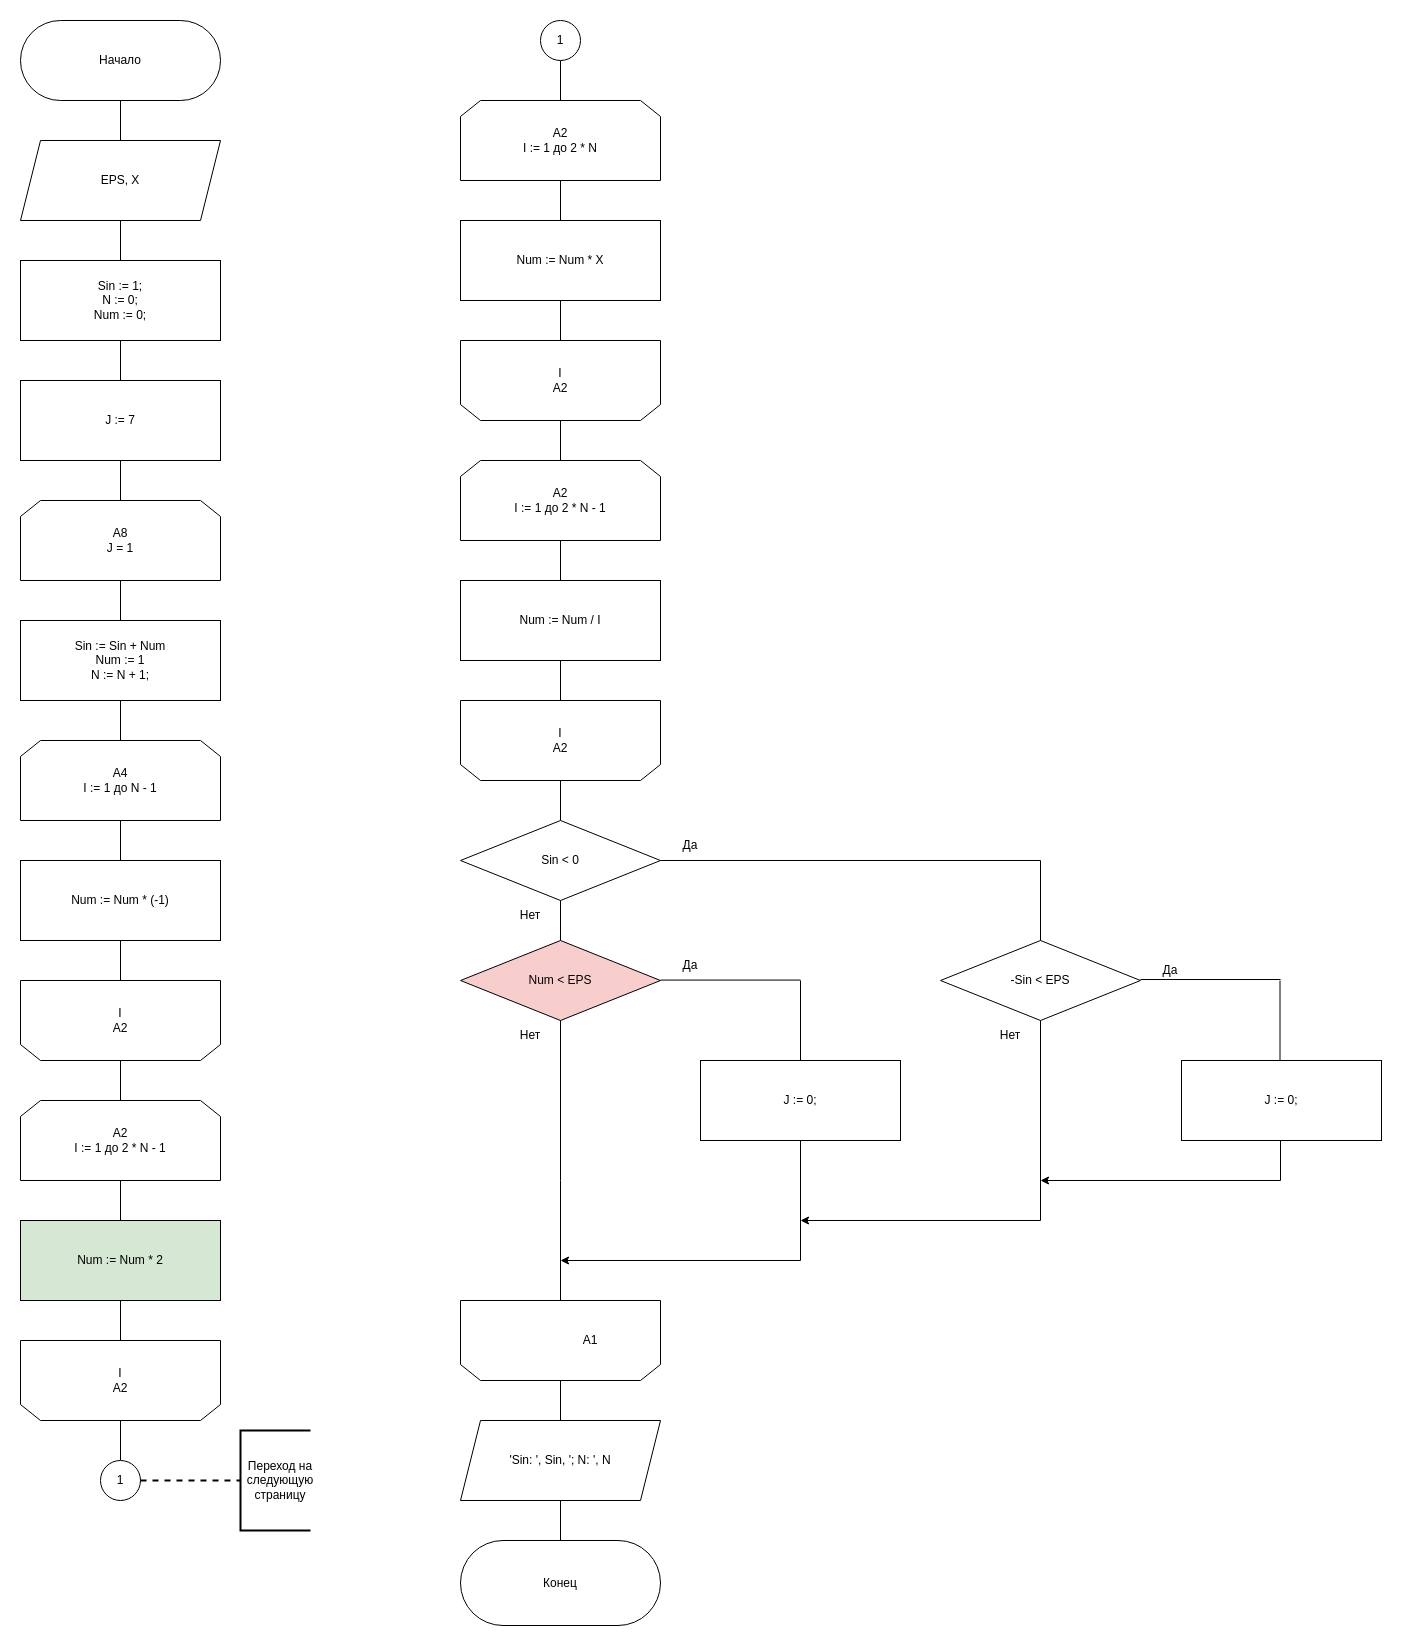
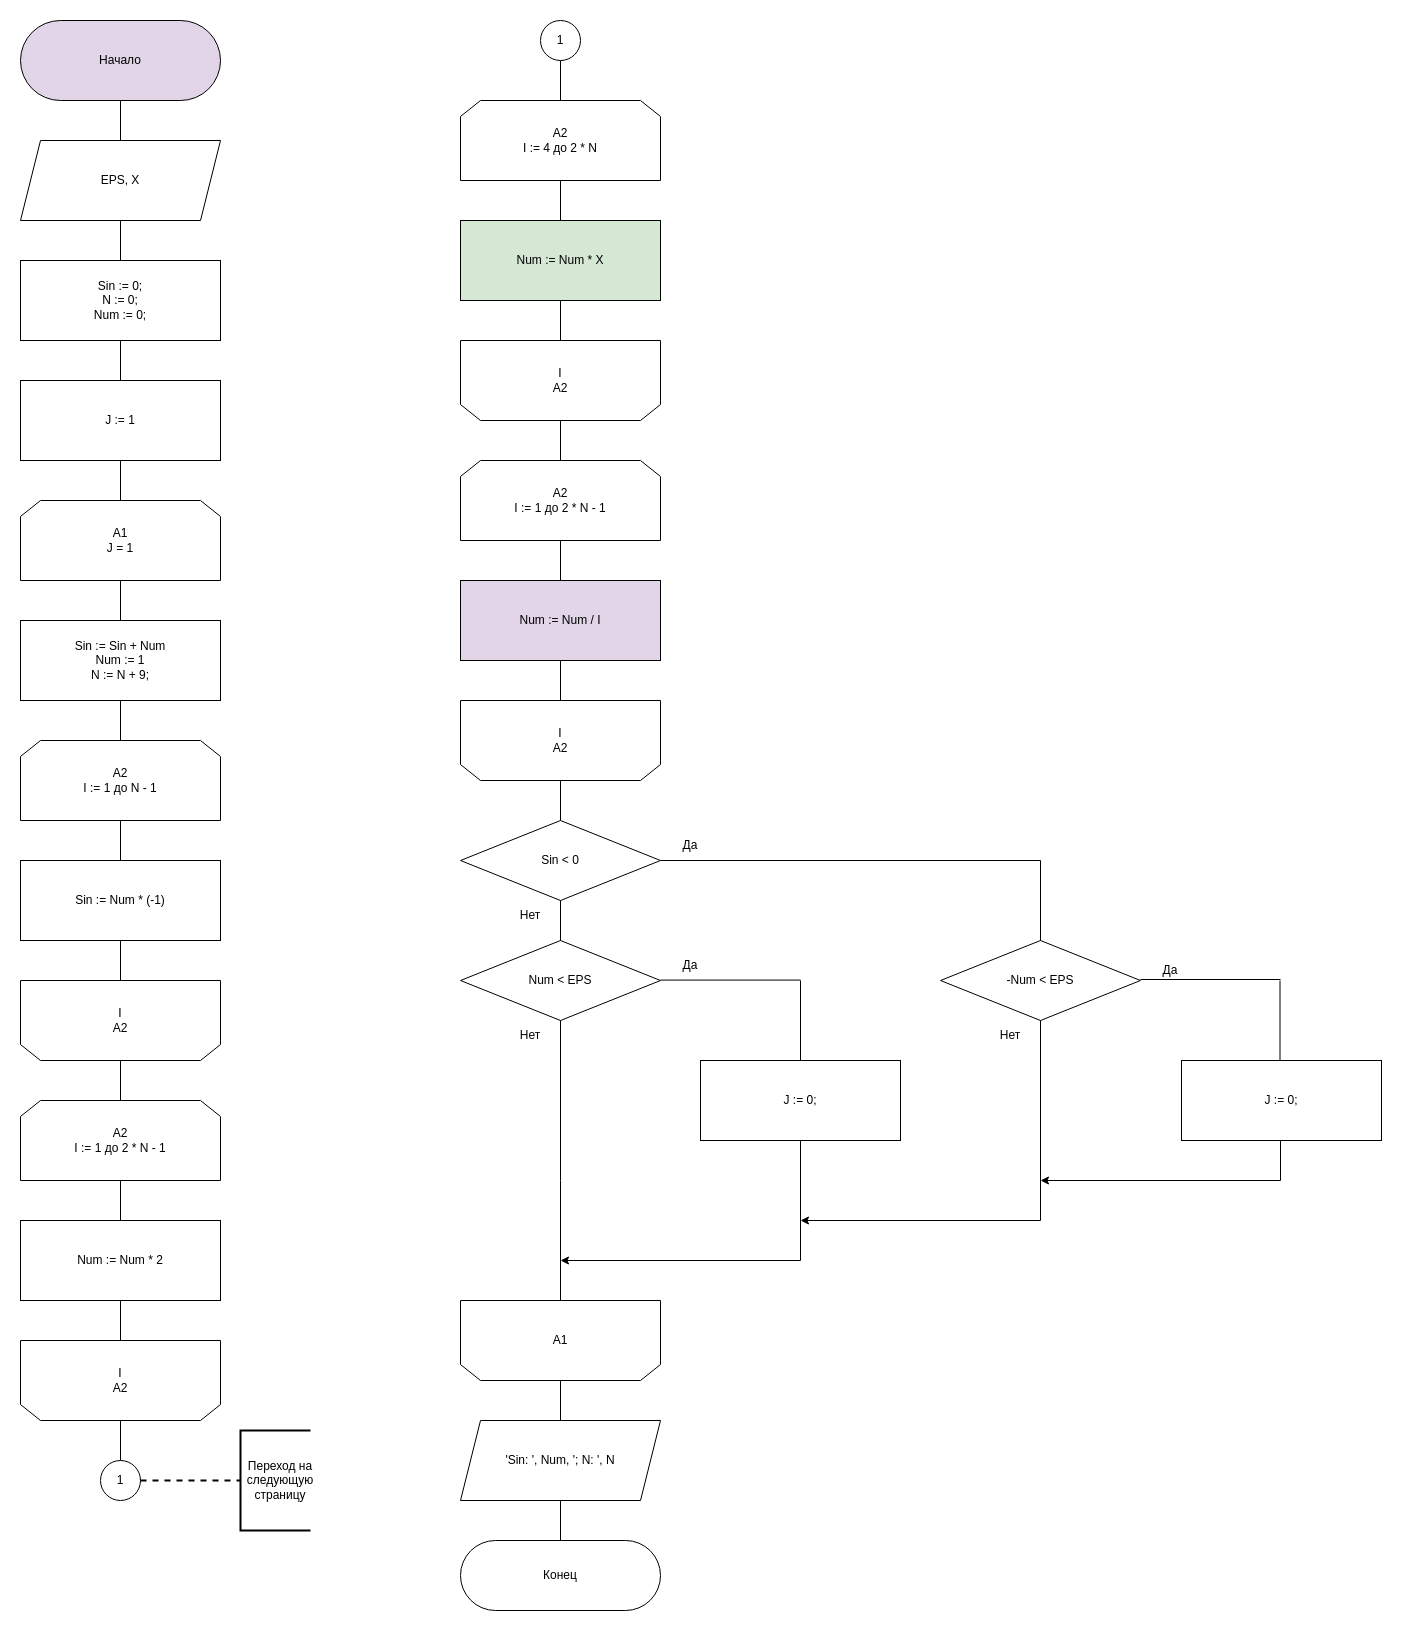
node "Начало": fillcolor #ffffff -> #e1d5e7
node "A2 I := 1 до 2 * N": label "A2 I := 1 до 2 * N" -> "A2 I := 4 до 2 * N"
node "Num := Num * X": fillcolor #ffffff -> #d5e8d4
node "Sin := 1; N := 0; Num := 0;": label "Sin := 1; N := 0; Num := 0;" -> "Sin := 0; N := 0; Num := 0;"
node "J := 7": label "J := 7" -> "J := 1"
node "A8 J = 1": label "A8 J = 1" -> "A1 J = 1"
node "Num := Num / I": fillcolor #ffffff -> #e1d5e7
node "Sin := Sin + Num Num := 1 N := N + 1;": label "Sin := Sin + Num Num := 1 N := N + 1;" -> "Sin := Sin + Num Num := 1 N := N + 9;"
node "A4 I := 1 до N - 1": label "A4 I := 1 до N - 1" -> "A2 I := 1 до N - 1"
node "Num := Num * (-1)": label "Num := Num * (-1)" -> "Sin := Num * (-1)"
node "Num < EPS": fillcolor #f8cecc -> #ffffff
node "-Sin < EPS": label "-Sin < EPS" -> "-Num < EPS"
node "Num := Num * 2": fillcolor #d5e8d4 -> #ffffff
node "A1": moved (591, 1341) -> (561, 1341)
node "'Sin: ', Sin, '; N: ', N": label "'Sin: ', Sin, '; N: ', N" -> "'Sin: ', Num, '; N: ', N"
node "Конец": size 200x85 -> 200x70
